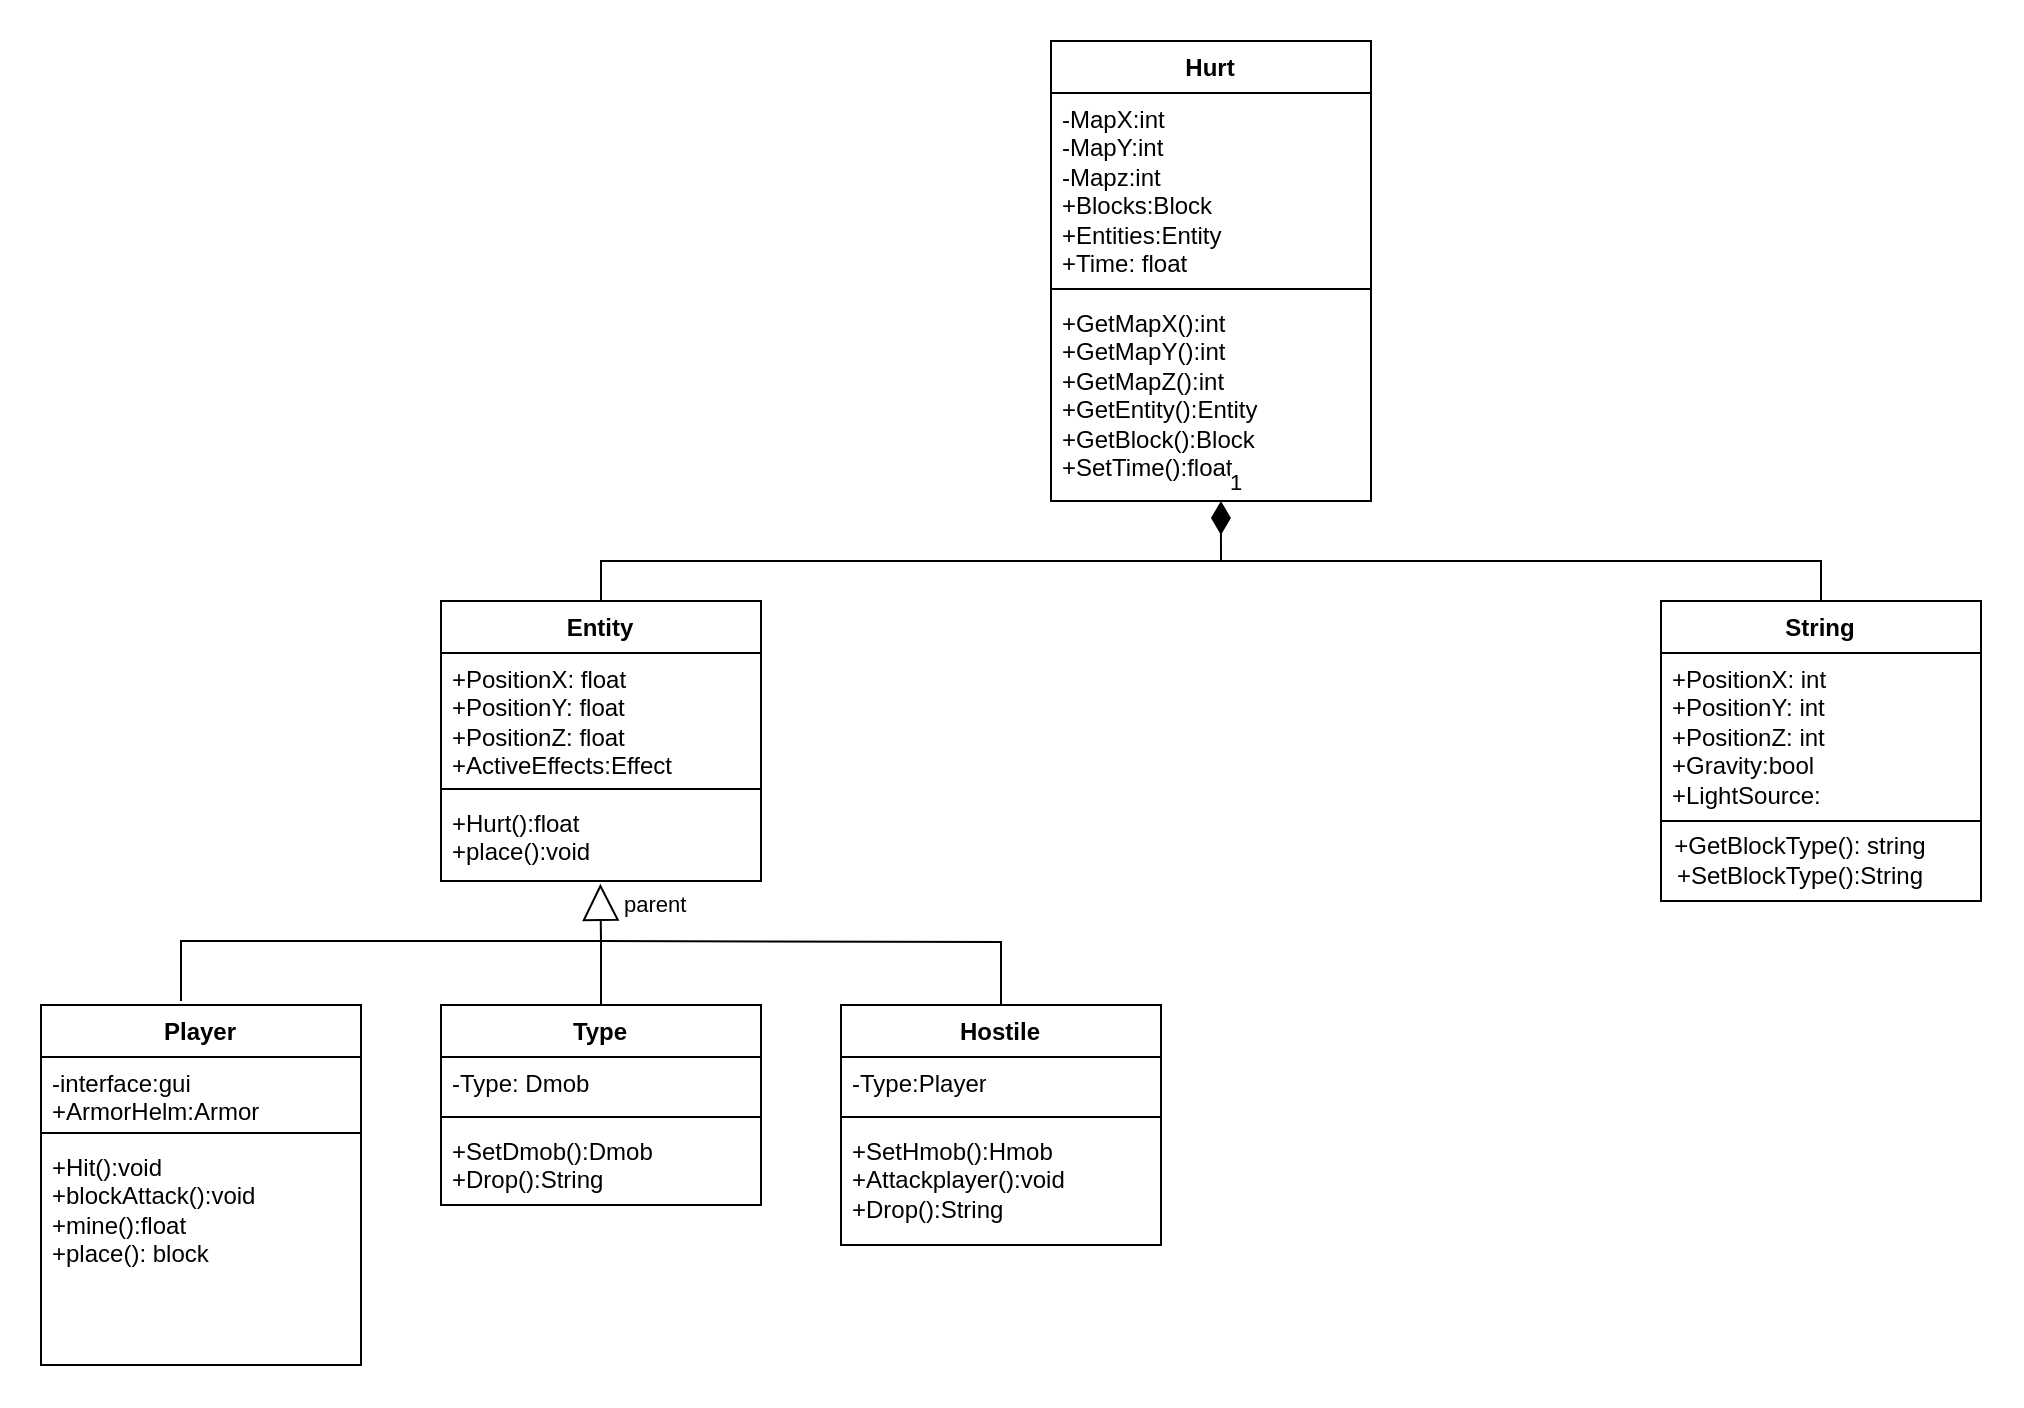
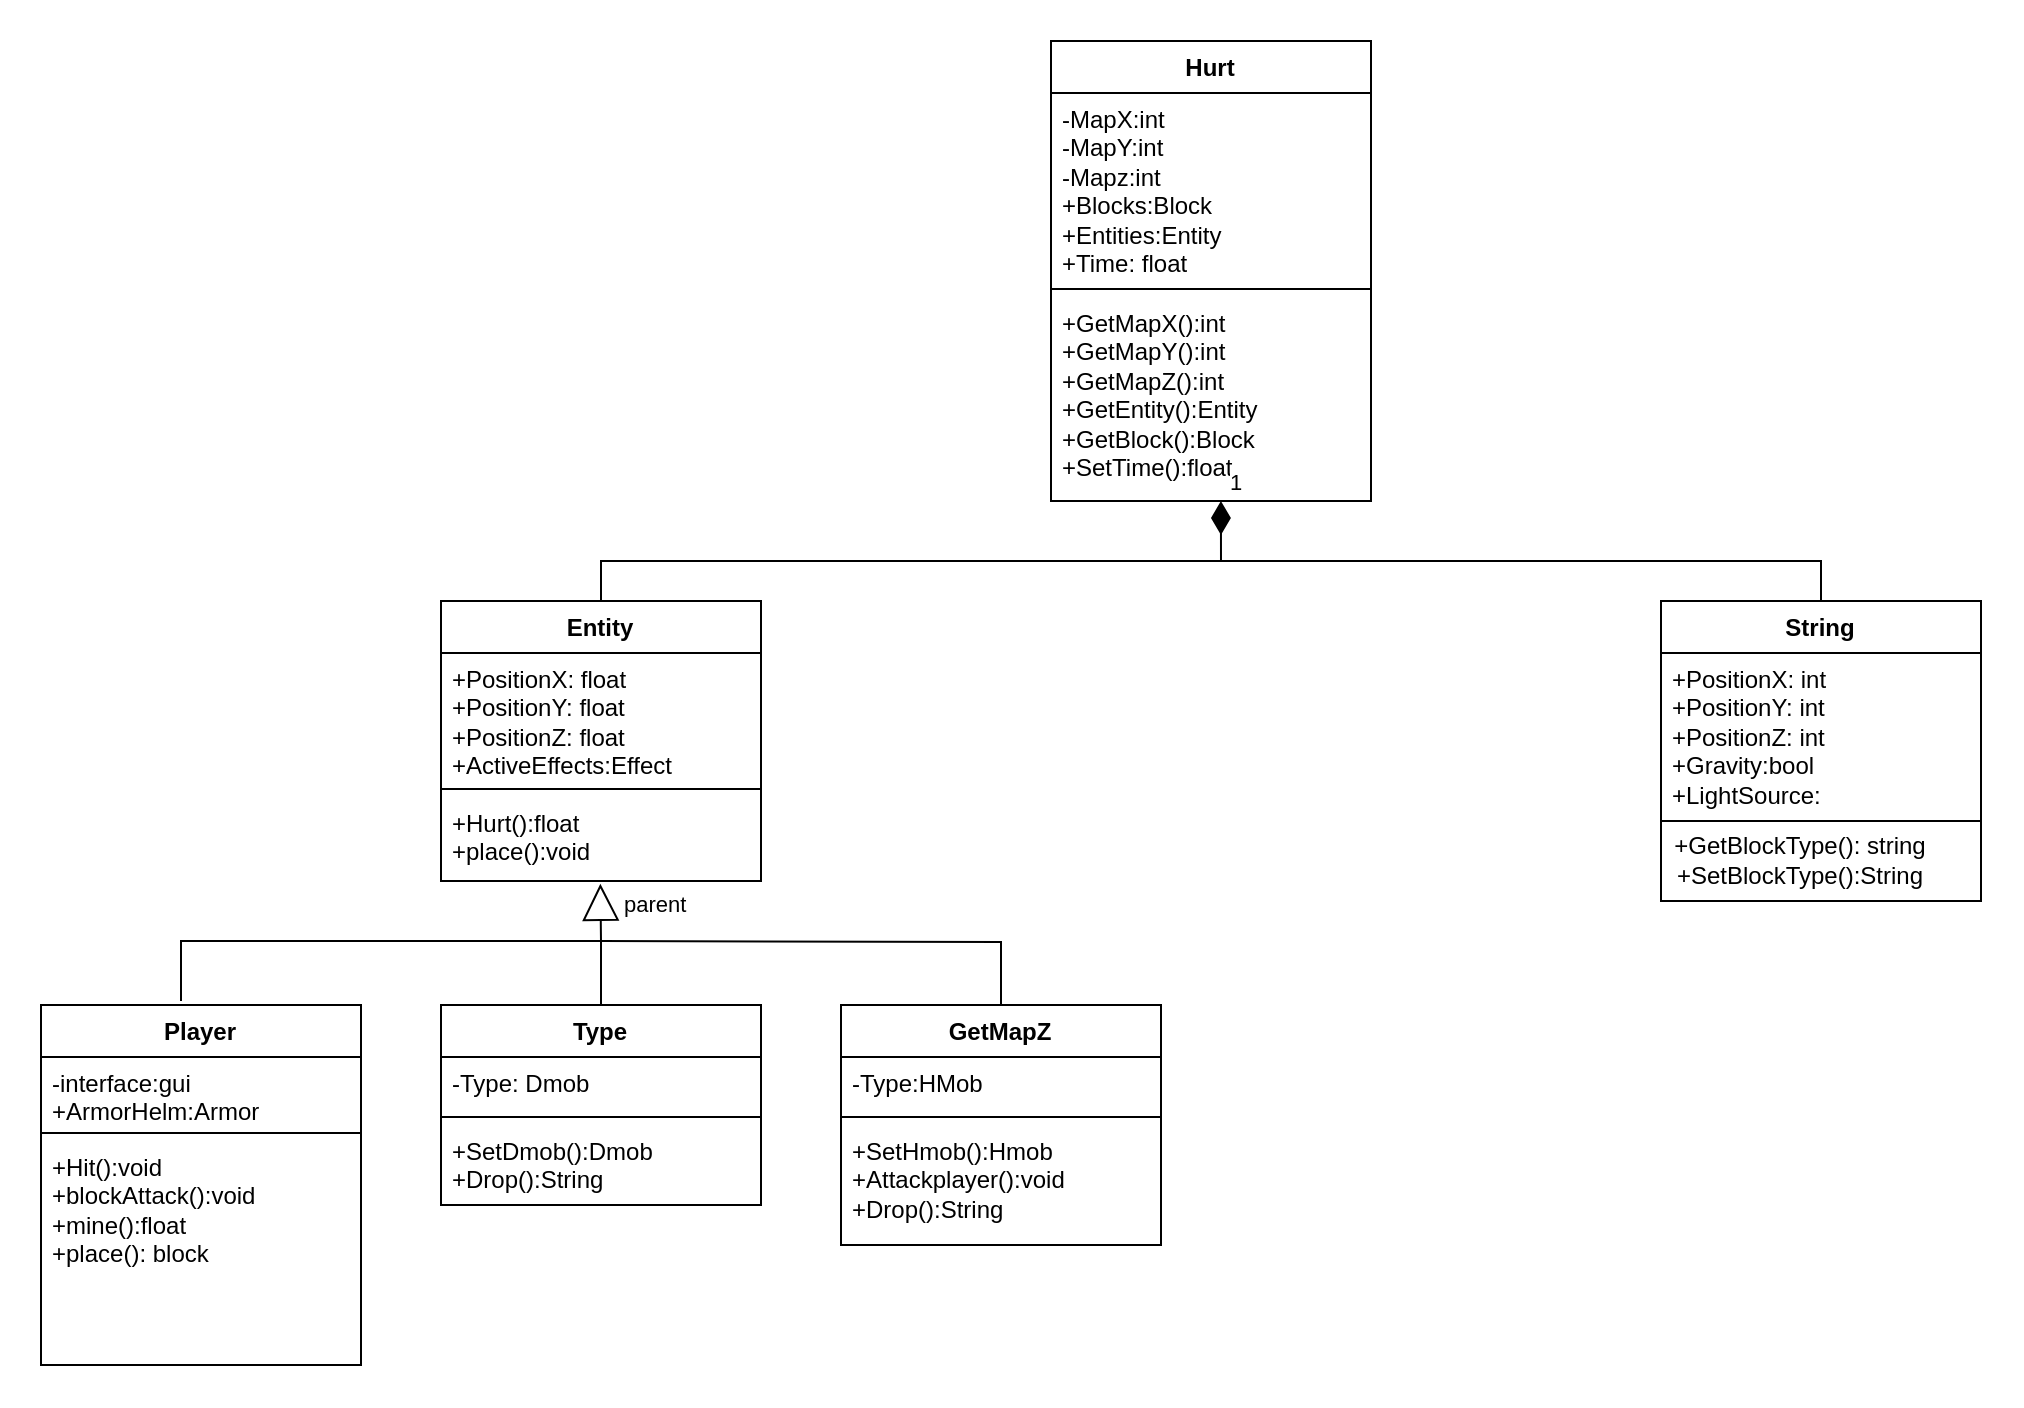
node "Hostile": label "Hostile" -> "GetMapZ"
node "-Type:Player": label "-Type:Player" -> "-Type:HMob"
